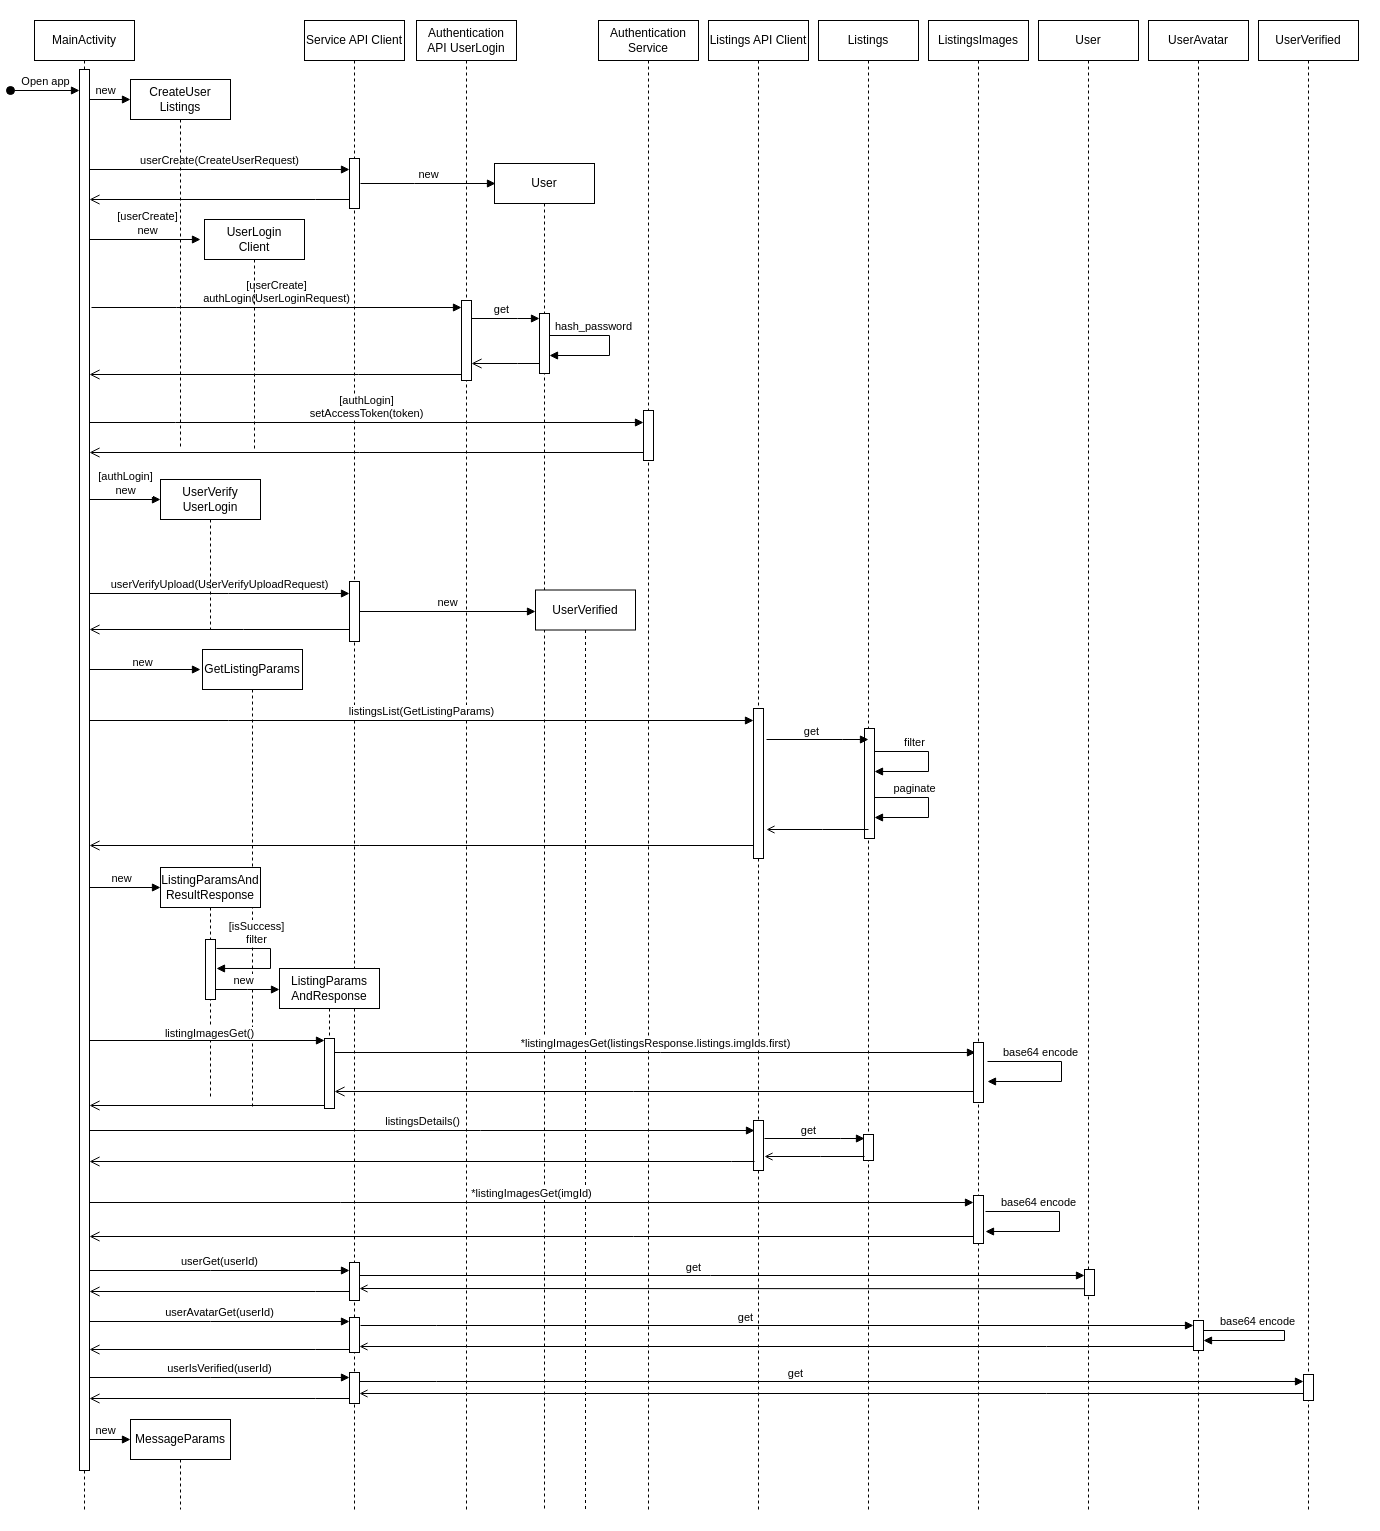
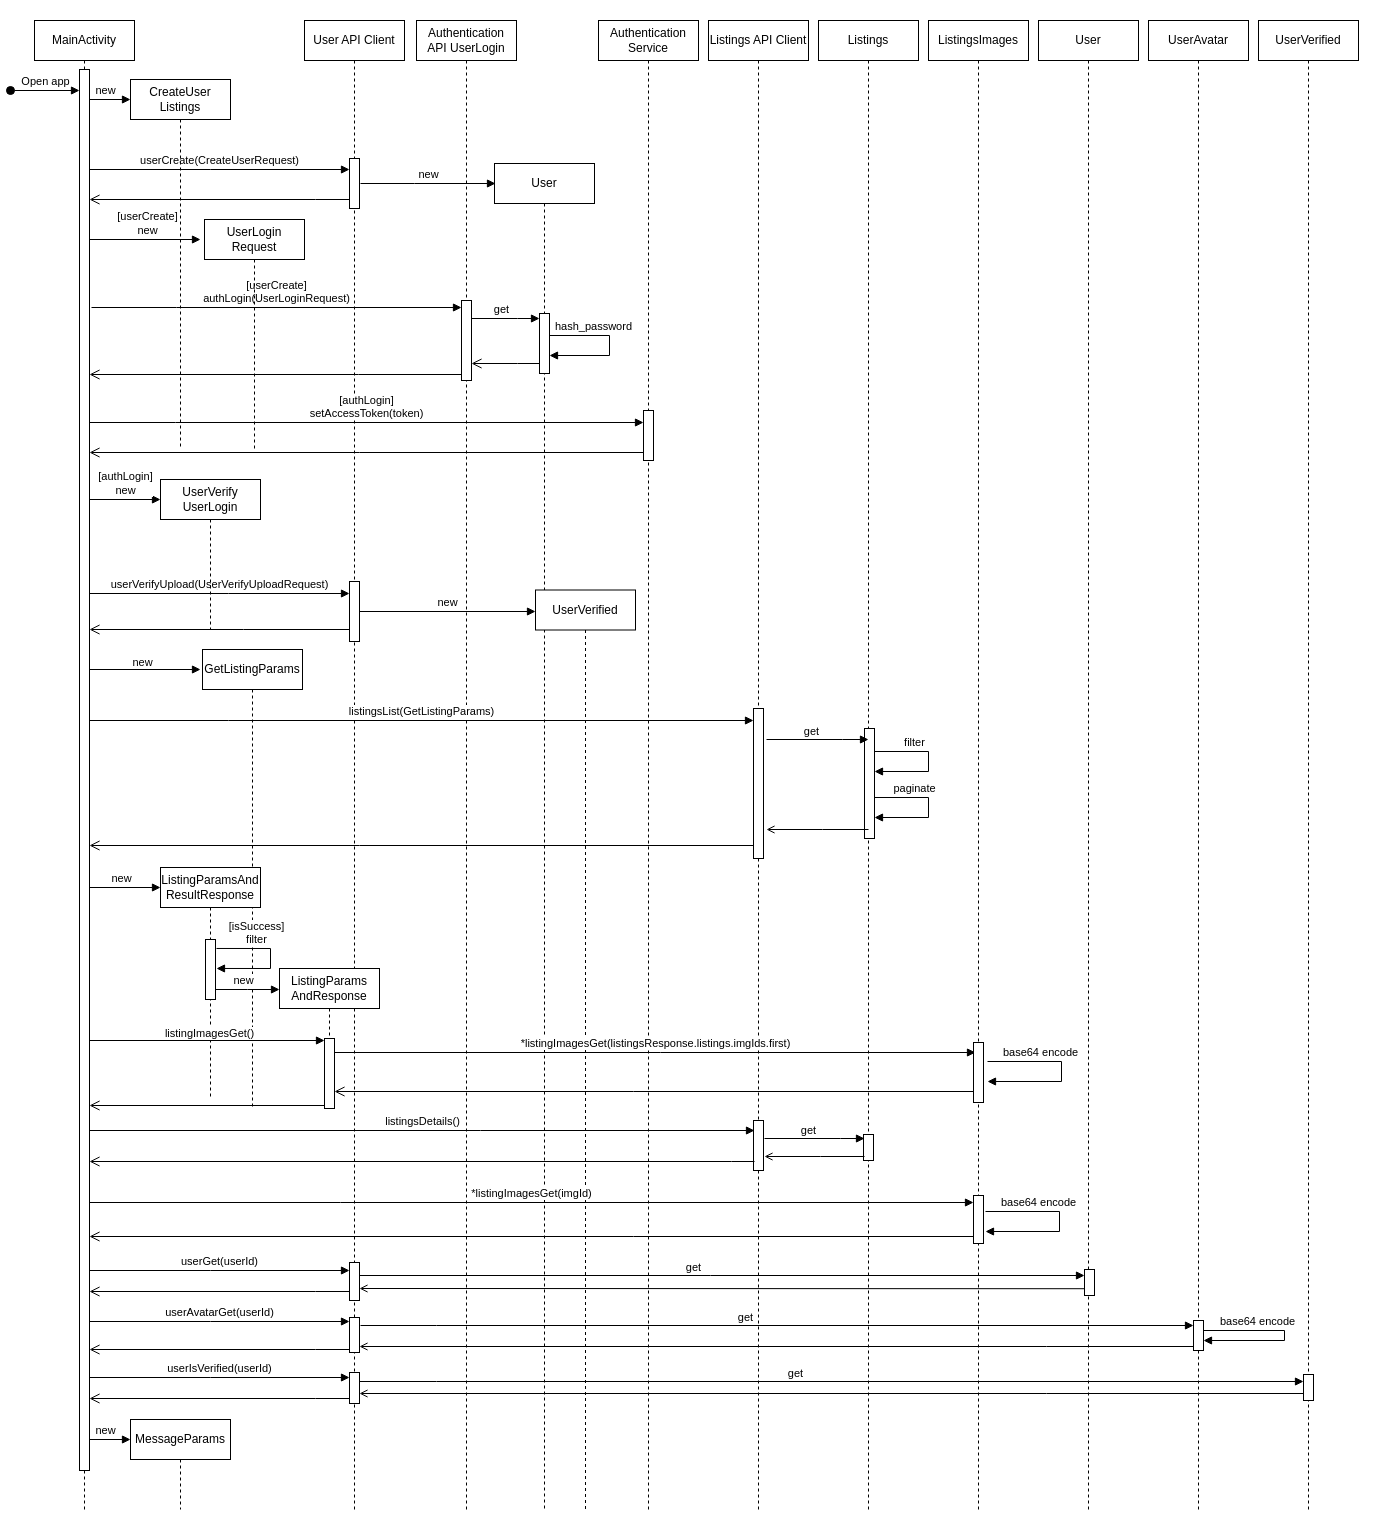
node "Service API Client": label "Service API Client" -> "User API Client"
node "UserLogin Client": label "UserLogin Client" -> "UserLogin Request"
